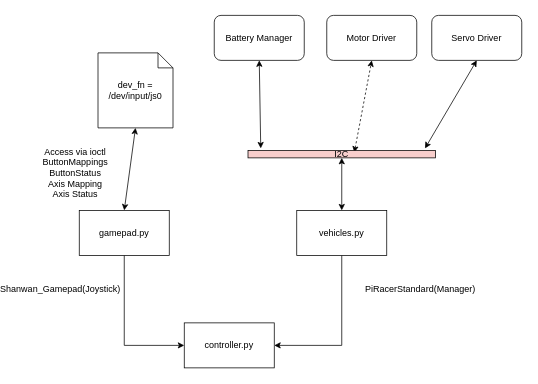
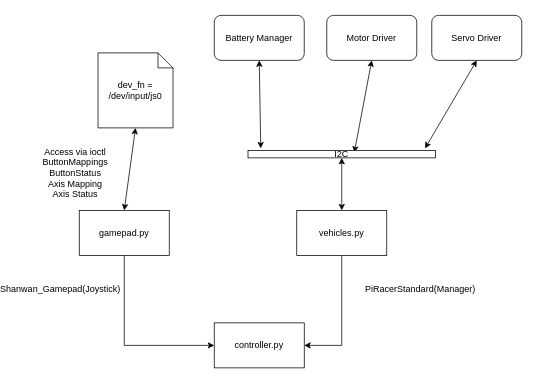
edge "Motor Driver" -- "I2C": style dashed -> solid
node "I2C": fillcolor #f8cecc -> #ffffff
node "controller.py": moved (229, 345) -> (259, 345)
